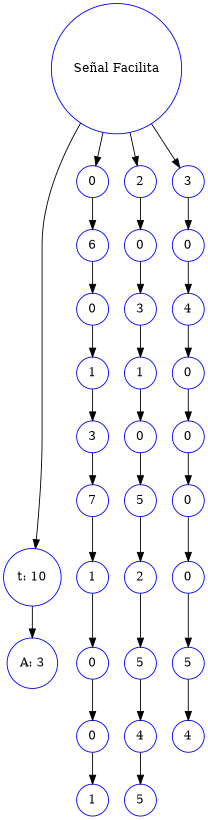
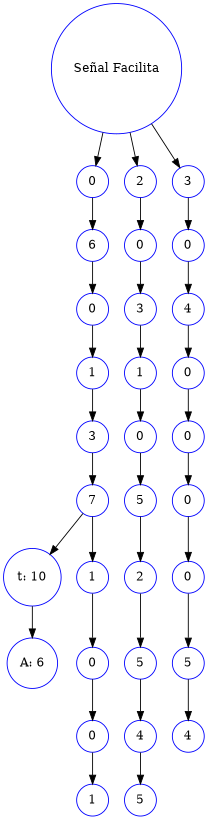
edge "Señal Facilita" -> "t: 10": now "7" -> "t: 10"
node "A: 3": label "A: 3" -> "A: 6"
